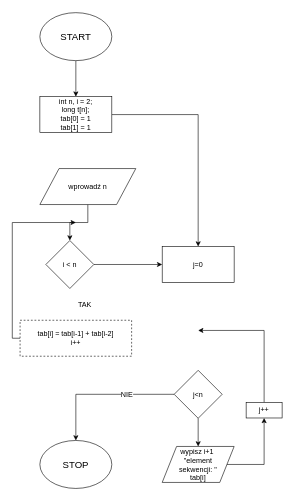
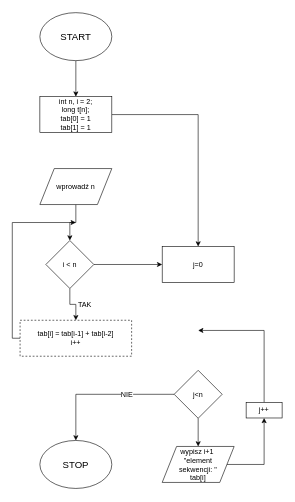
node "wprowadź n": size 96x36 -> 72x36
edge "i < n" -> "tab[i] = tab[i-1] + tab[i-2] i++": added
